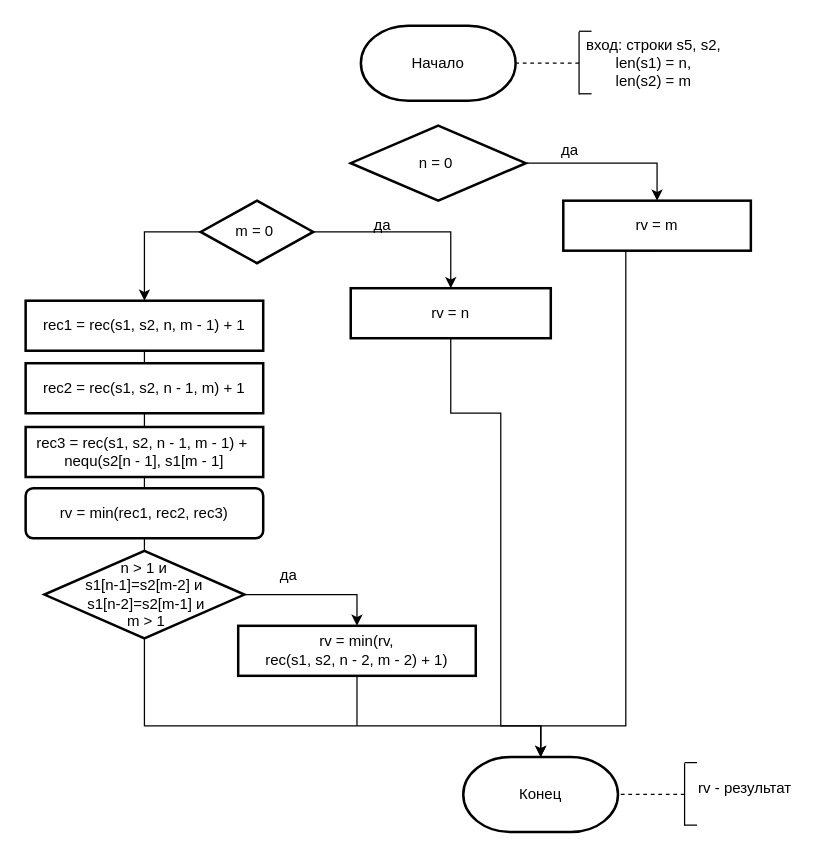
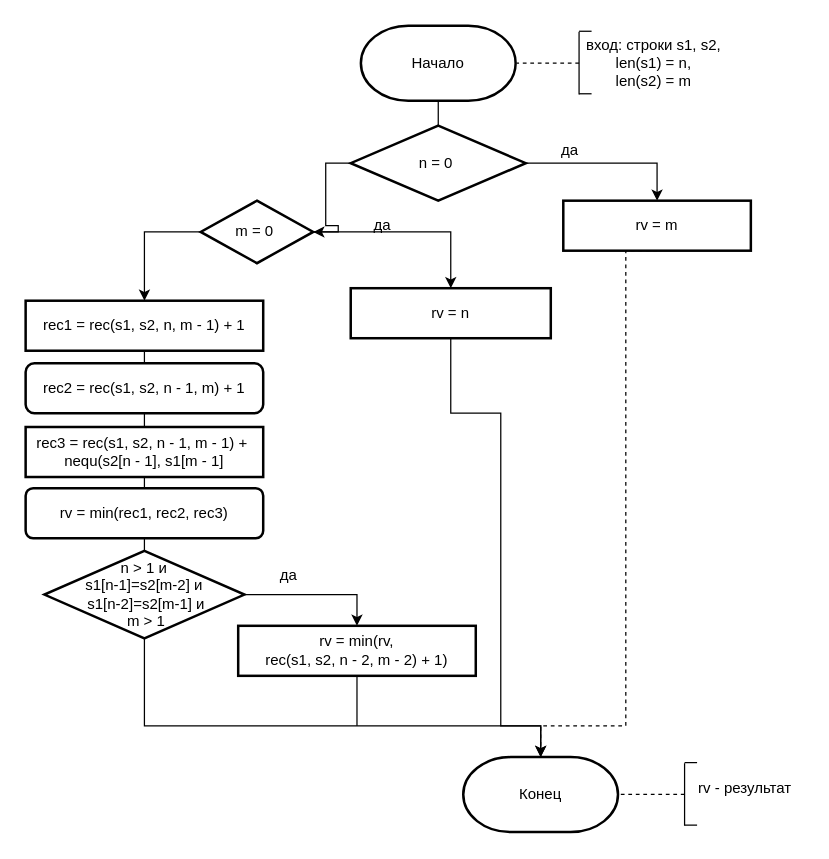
node "вход: строки s5, s2, len(s1) = n, len(s2) = m": label "вход: строки s5, s2, len(s1) = n, len(s2) = m" -> "вход: строки s1, s2, len(s1) = n, len(s2) = m"
edge "Начало" -- "n = 0": added
edge "n = 0" -> "m = 0": added
node "rec2 = rec(s1, s2, n - 1, m) + 1": shape rectangle -> rounded rectangle
edge "rv = m" -> "Конец": style solid -> dashed
